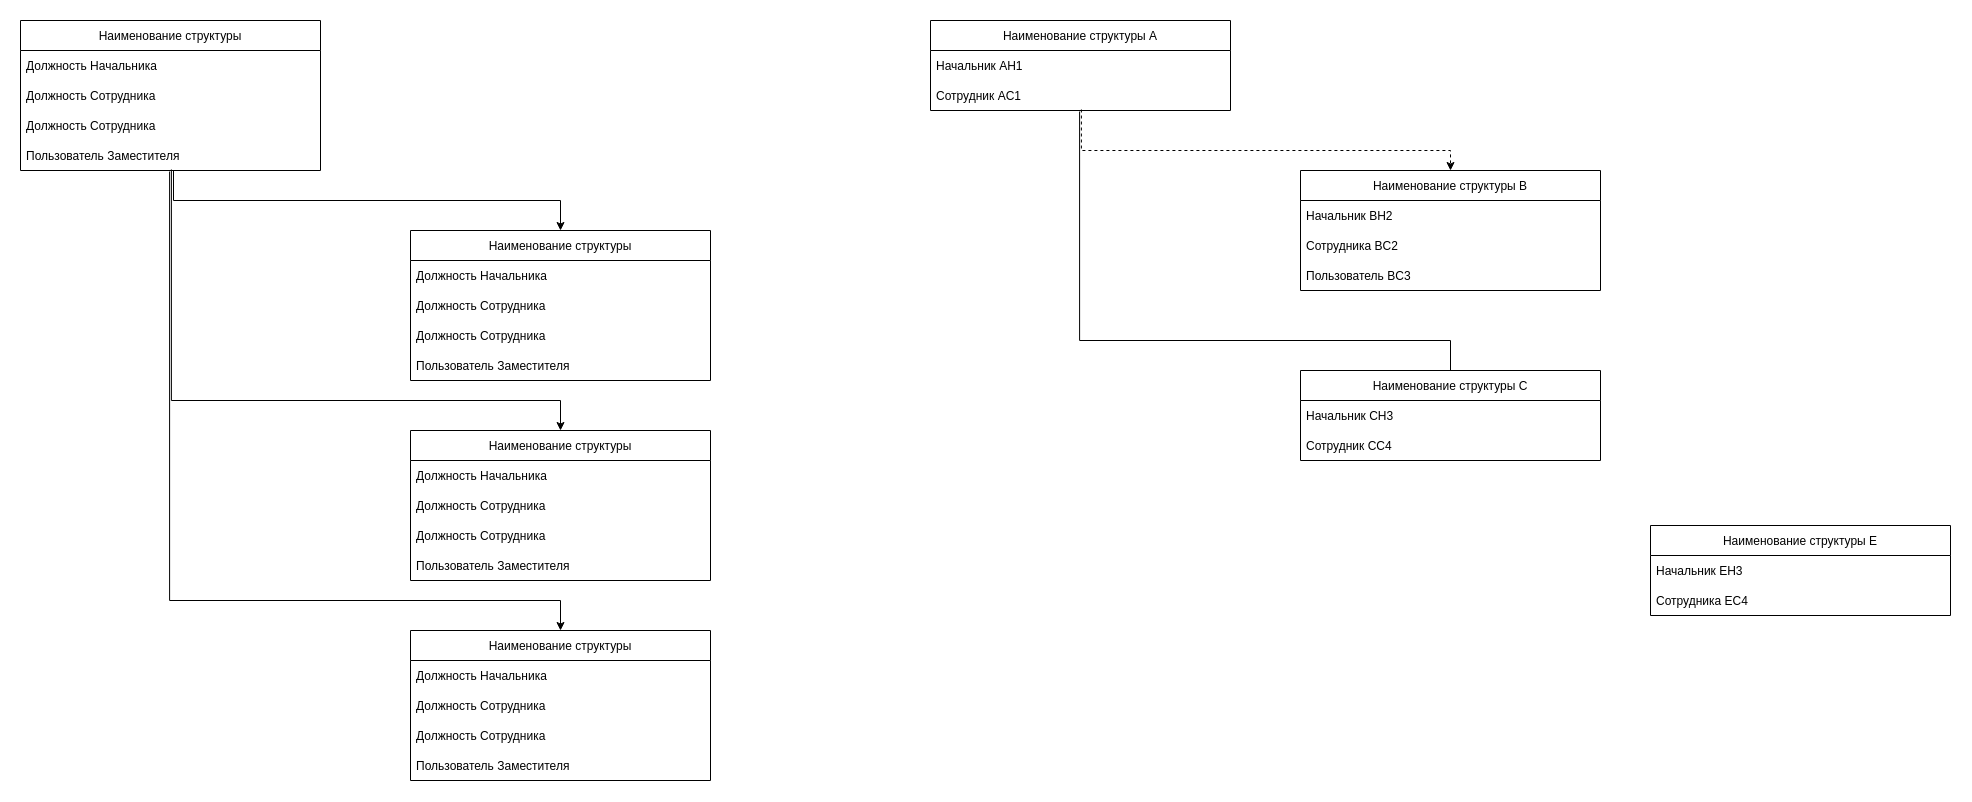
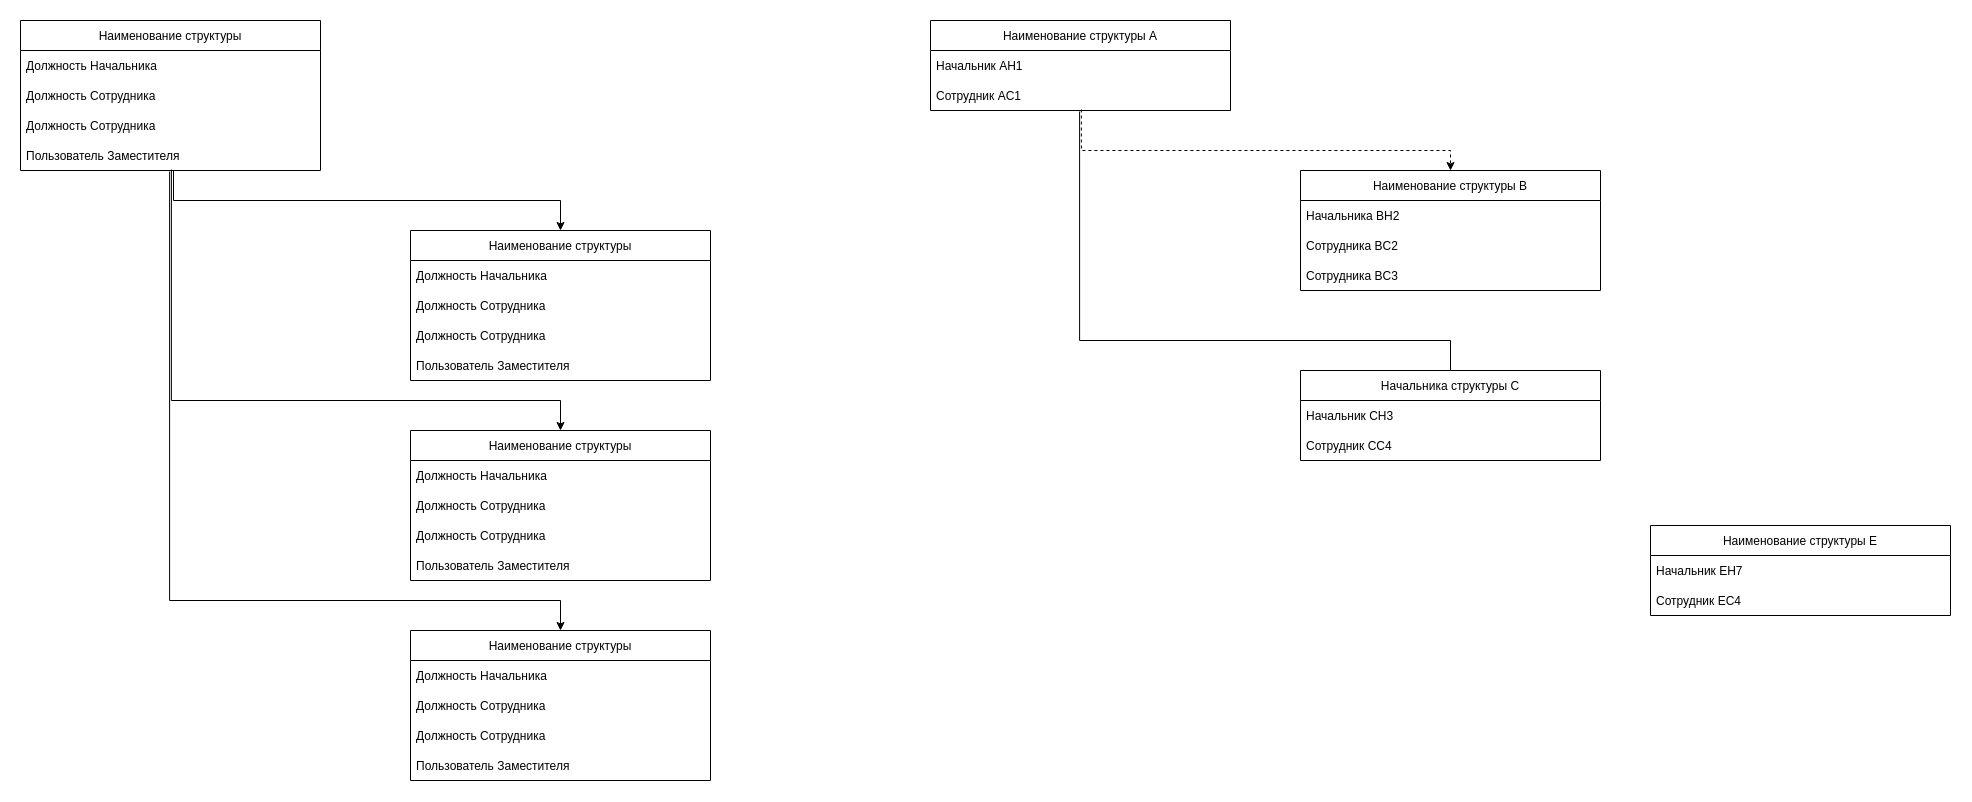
node "Начальник BН2": label "Начальник BН2" -> "Начальника BН2"
node "Пользователь BC3": label "Пользователь BC3" -> "Сотрудника BC3"
node "Наименование структуры C": label "Наименование структуры C" -> "Начальника структуры C"
node "Начальник EH3": label "Начальник EH3" -> "Начальник EH7"
node "Сотрудника EC4": label "Сотрудника EC4" -> "Сотрудник EC4"
